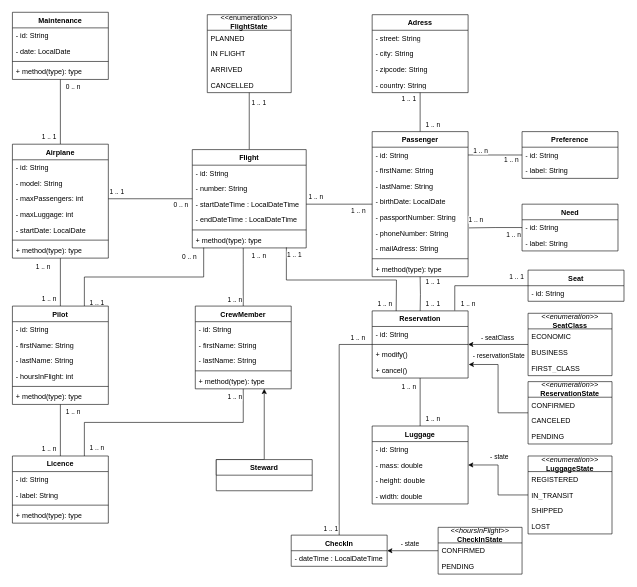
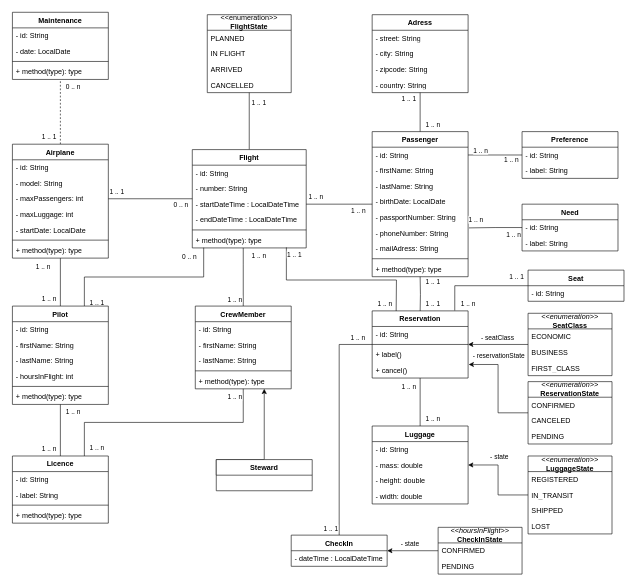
edge "Maintenance" -- "Airplane": style solid -> dashed
node "+ modify()": label "+ modify()" -> "+ label()"
